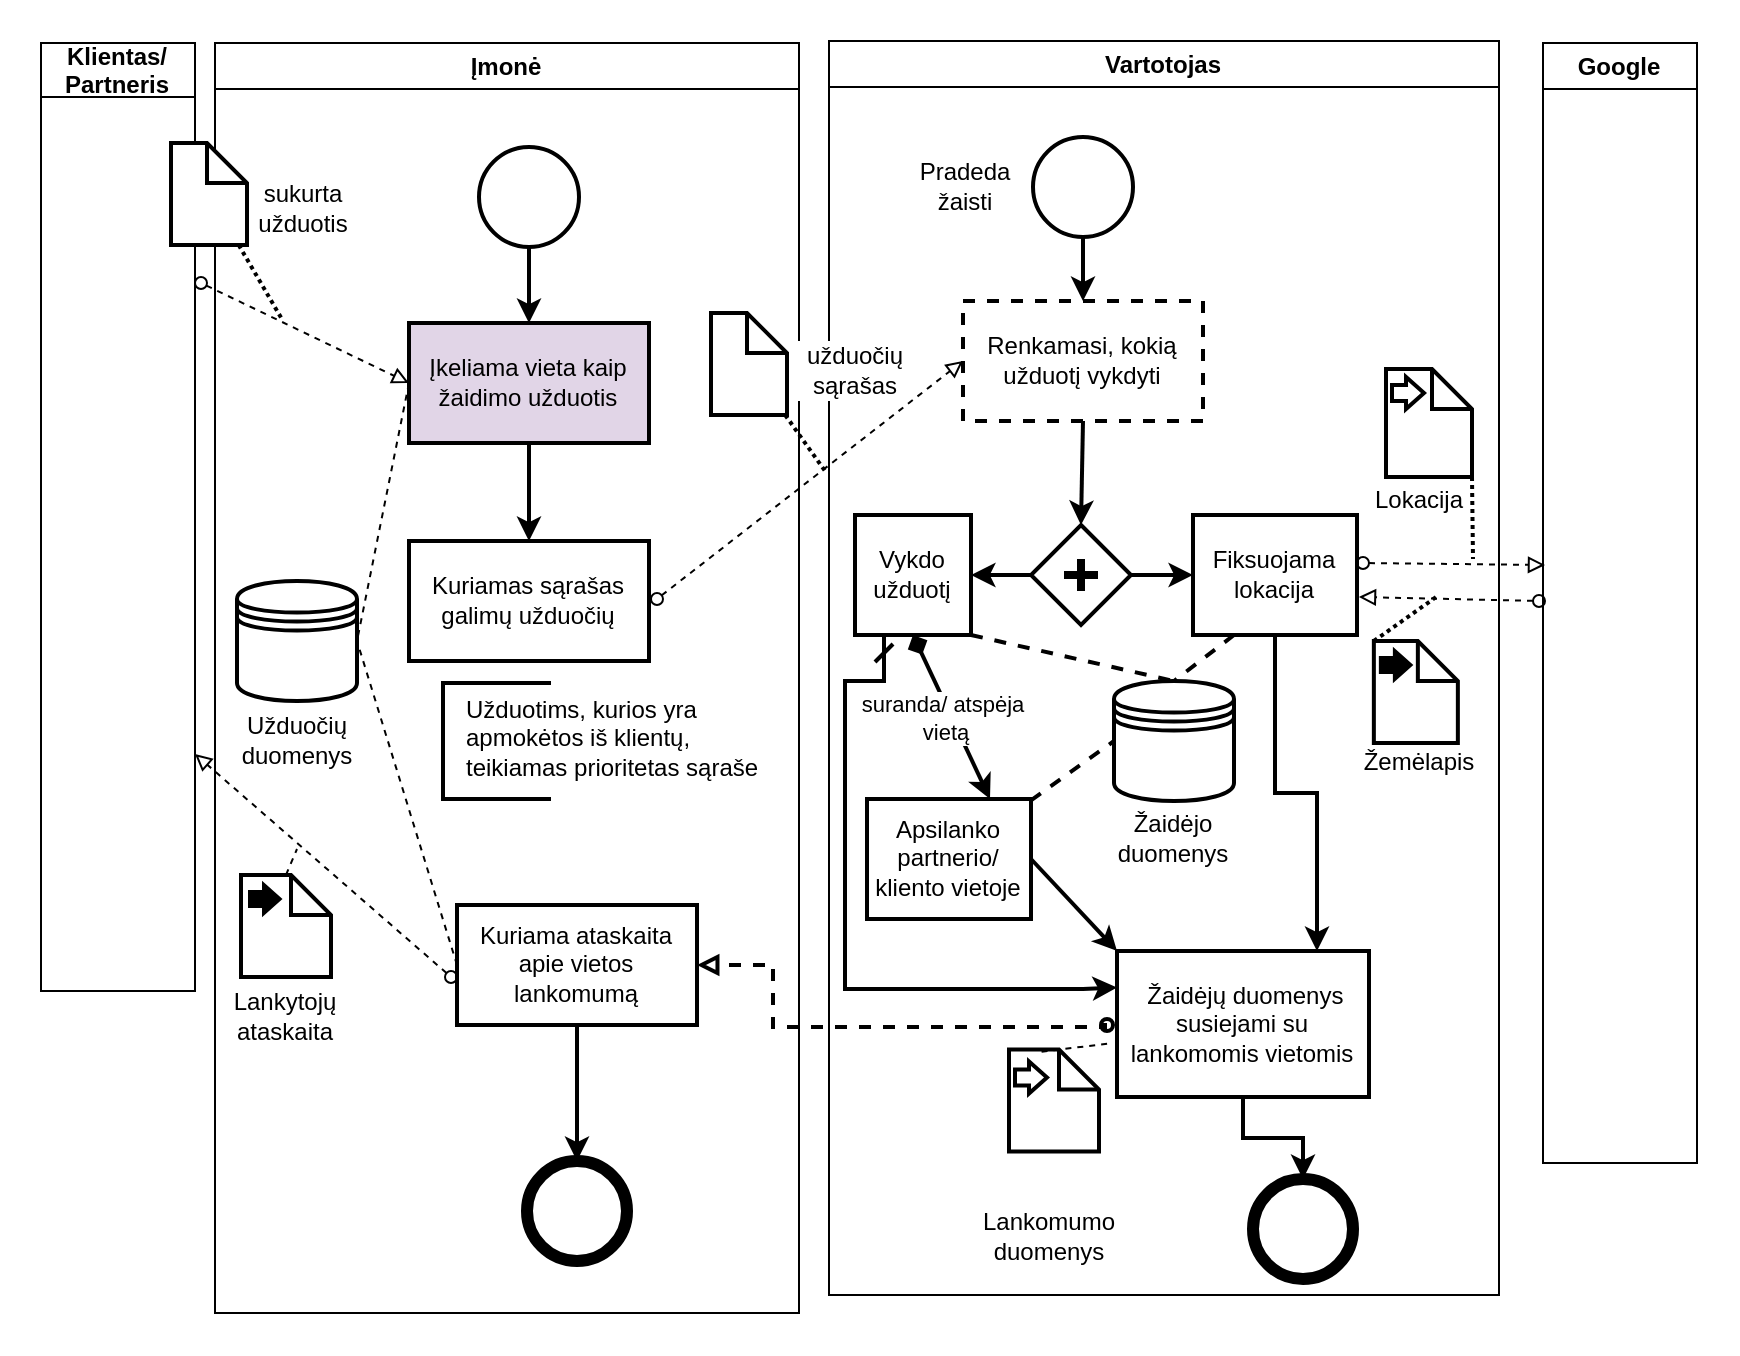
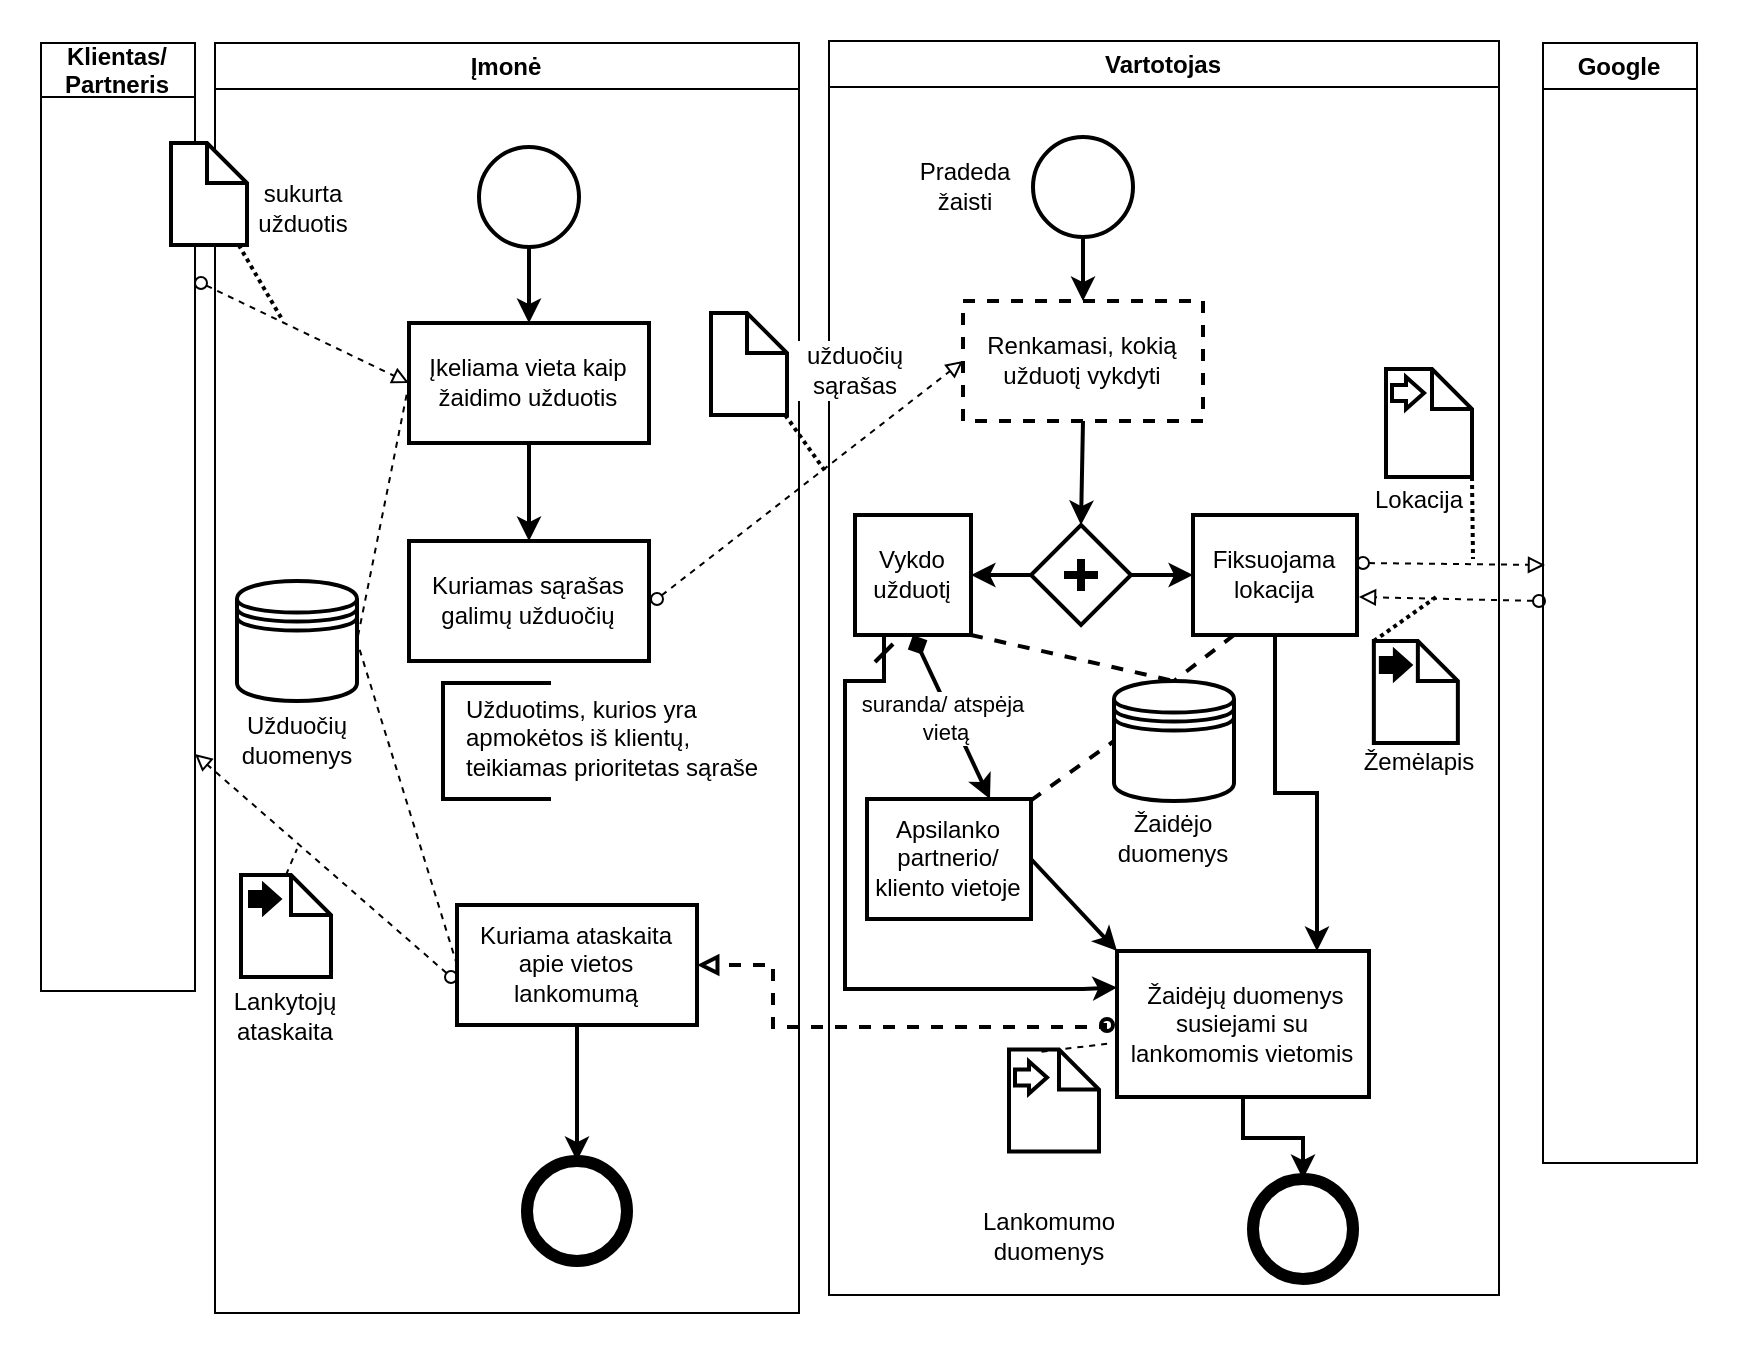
node "Įkeliama vieta kaip žaidimo užduotis": fillcolor #e1d5e7 -> #ffffff
